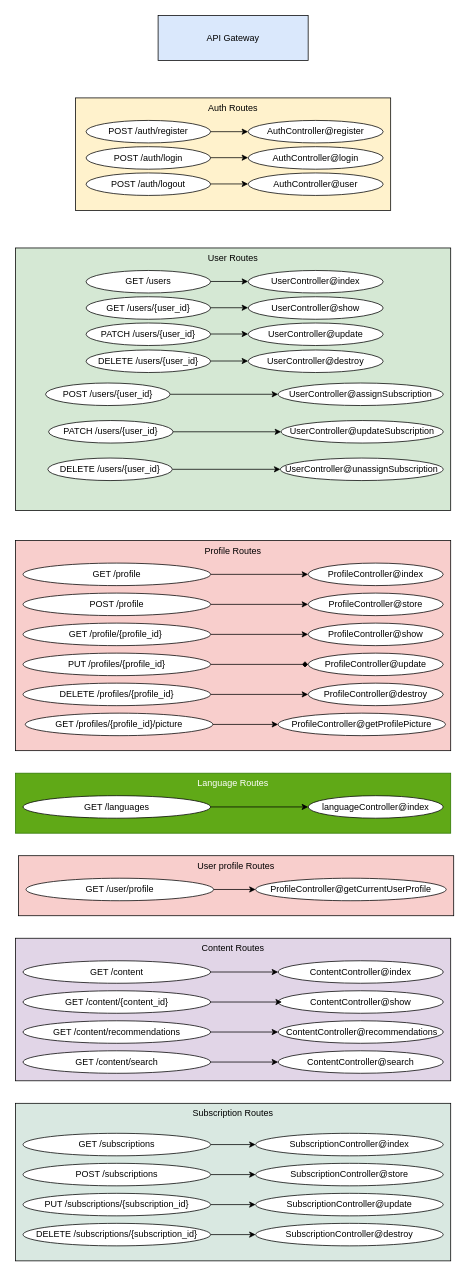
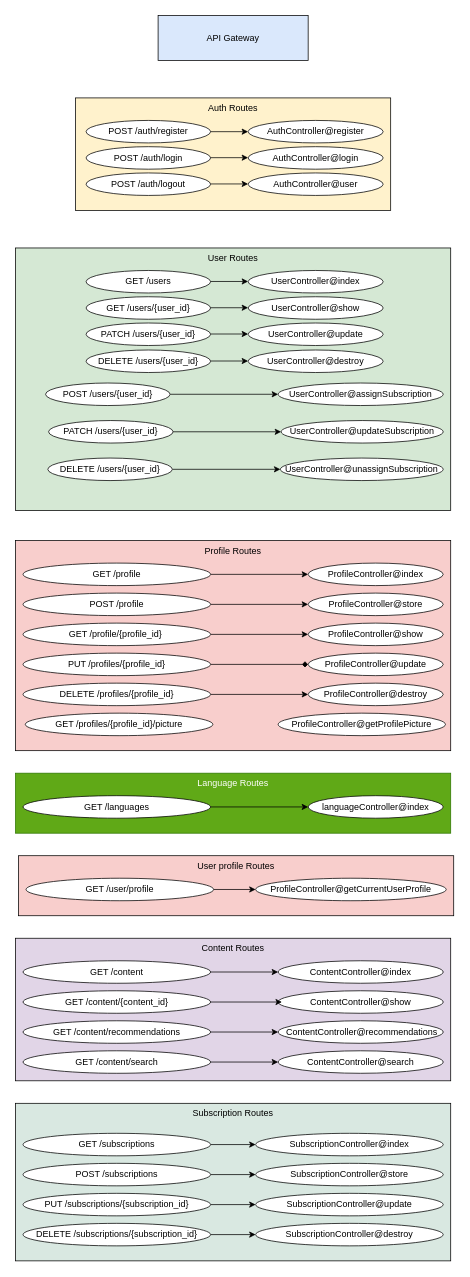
edge "GET /profiles/{profile_id}/picture" -> "ProfileController@getProfilePicture": removed
